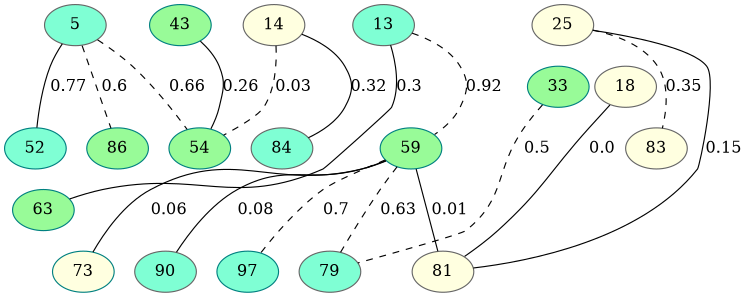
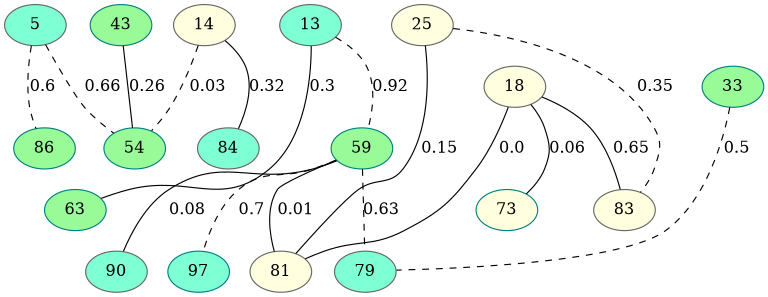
edge "18" -- "83": added, label "0.65"
node "52": removed
edge "59" -- "73": now "18" -- "73"
